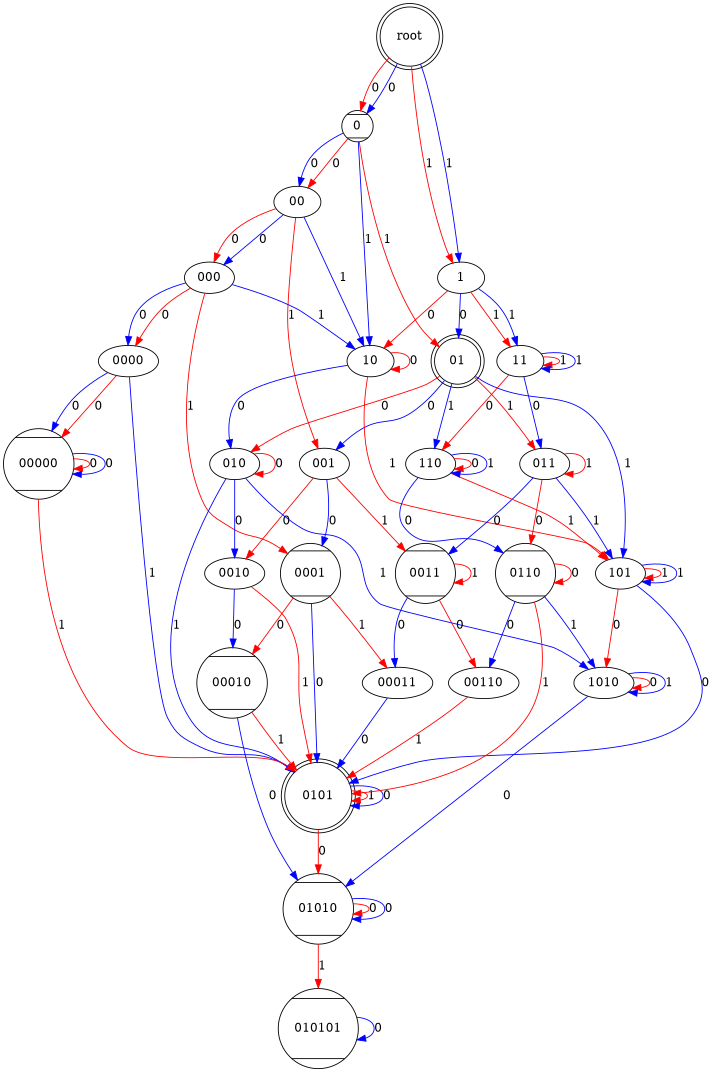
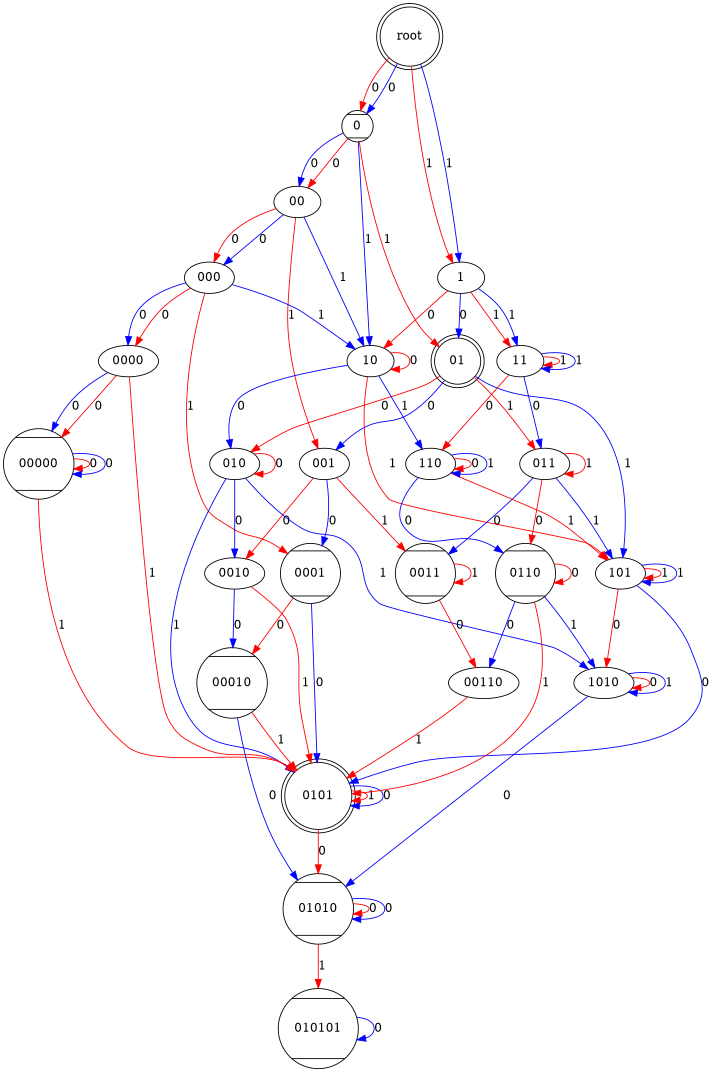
edge "01" -> "110": now "10" -> "110"
edge "0000" -> "0101": color blue -> red
node "00011": removed
